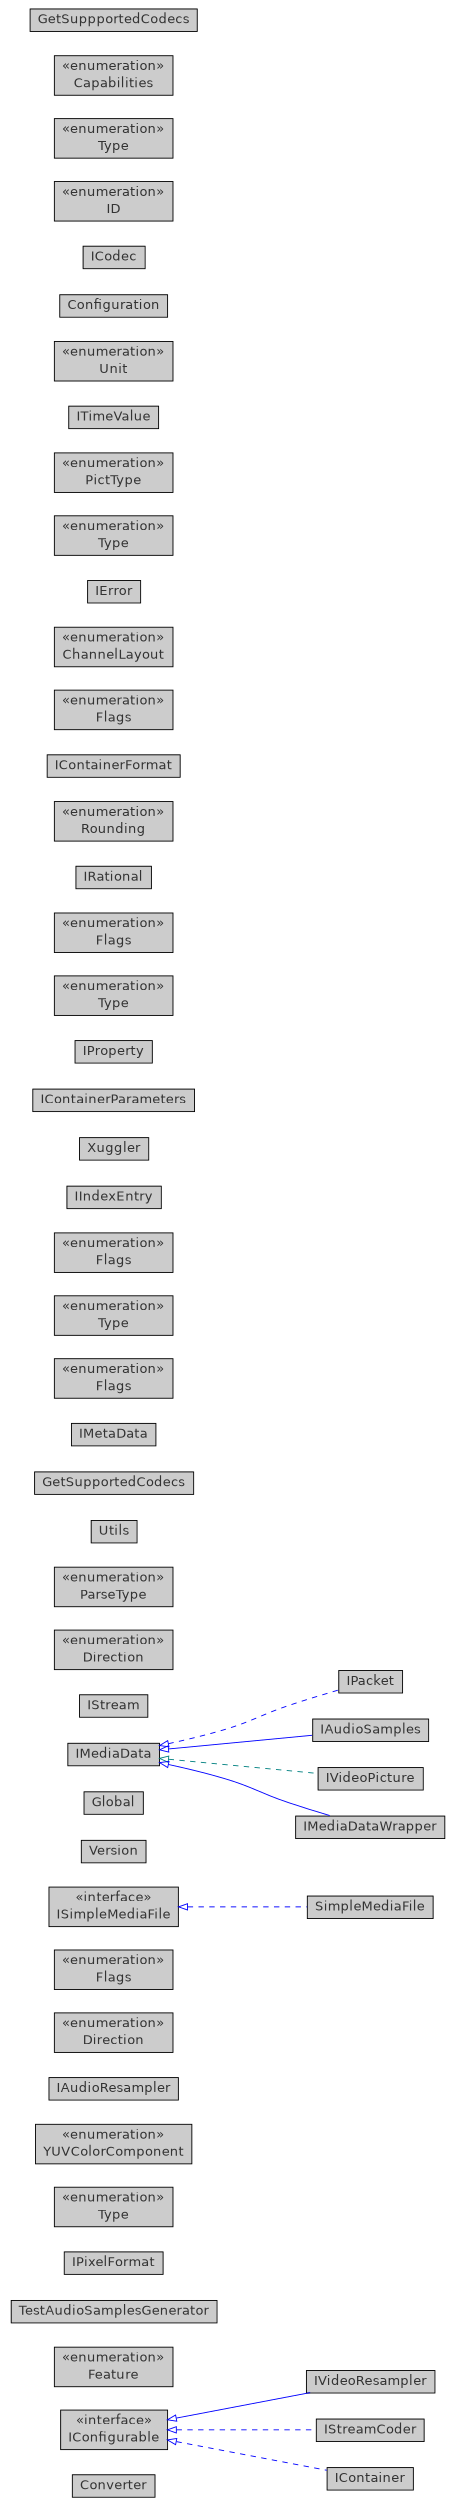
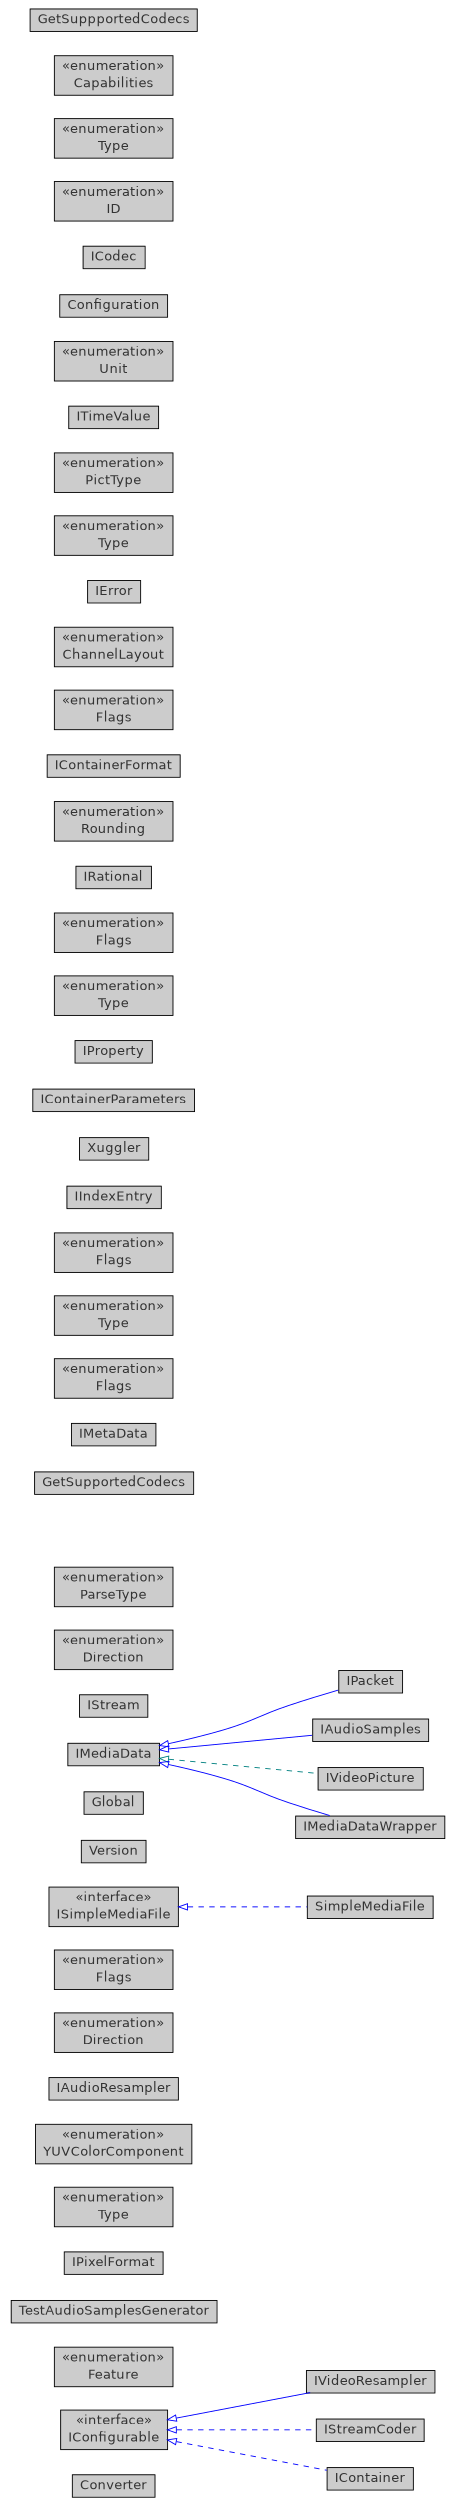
node "Utils": removed
edge "IPacket" -> "IMediaData": style dashed -> solid
